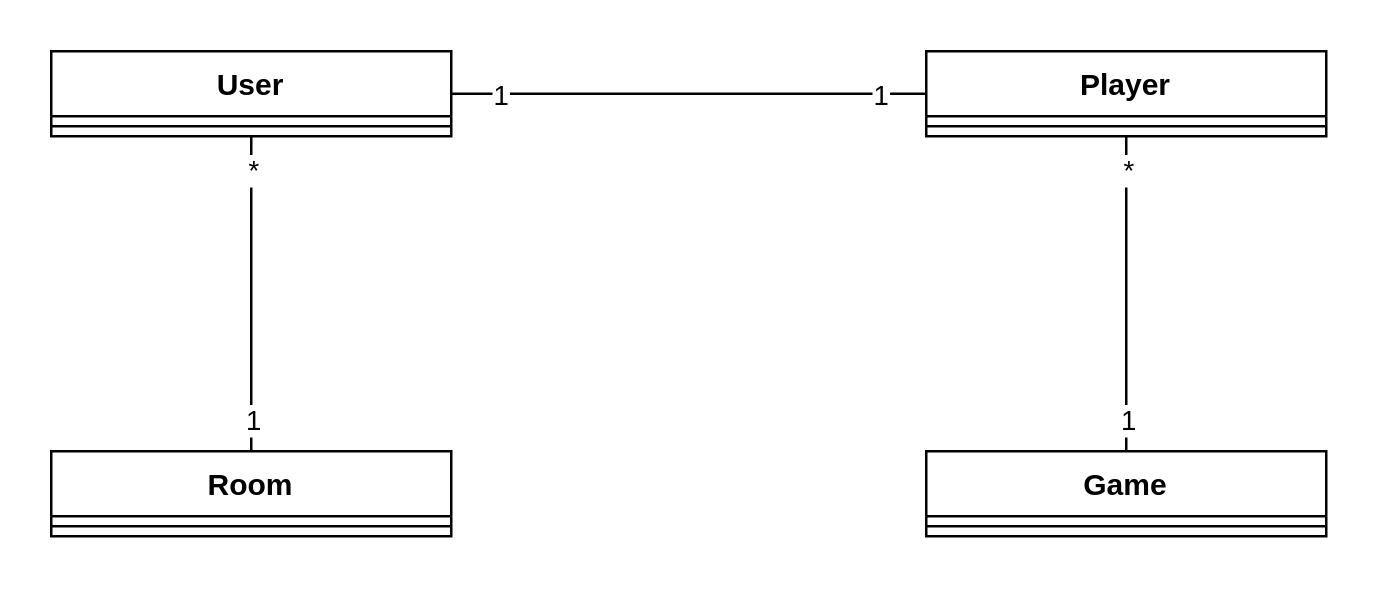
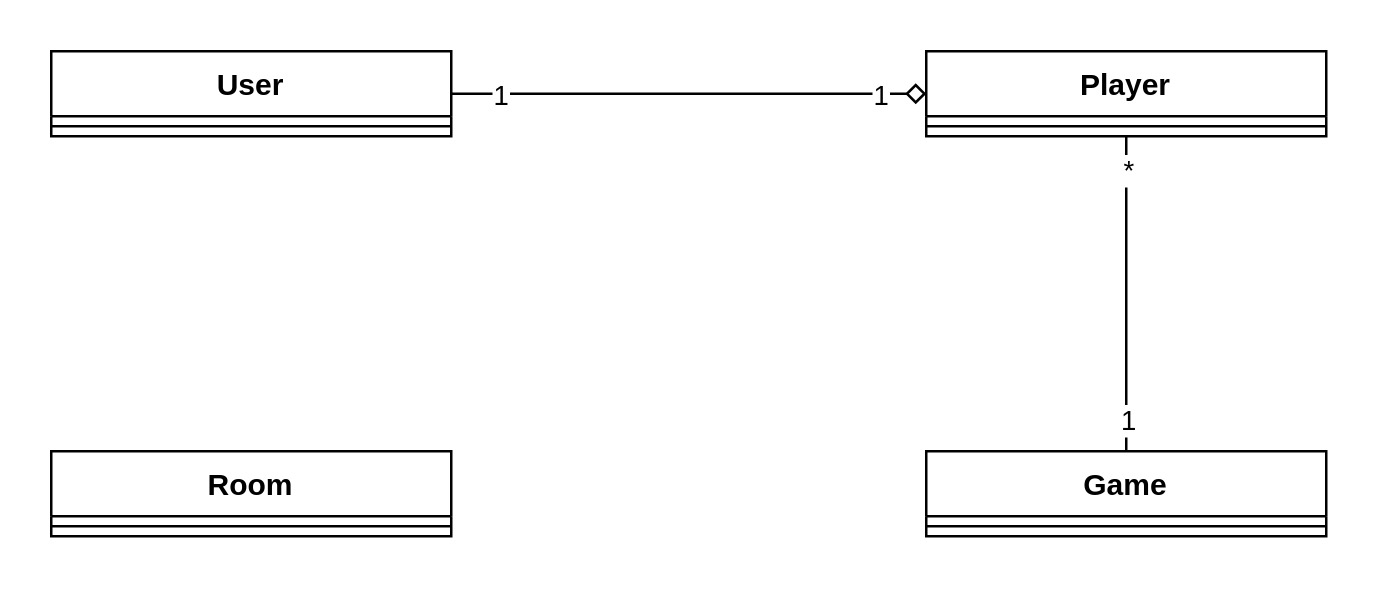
edge "User" -- "Player": arrowhead none -> diamond
edge "User" -- "Room": removed, labels "*", "1"
